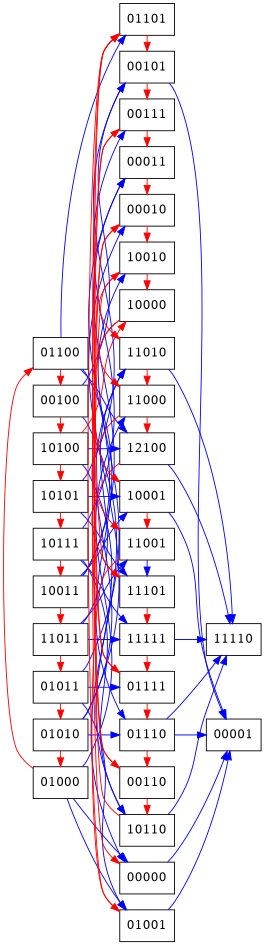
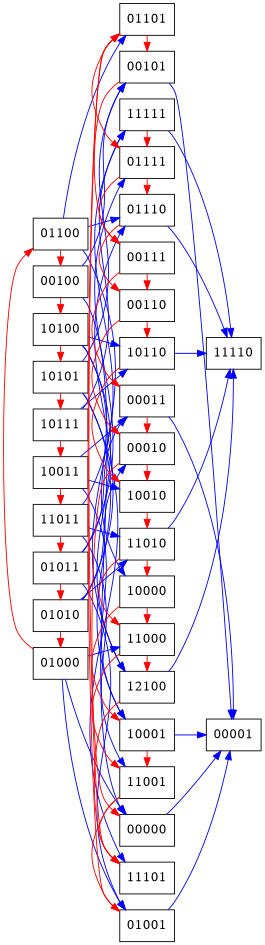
edge "10010" -> "10000": now "11010" -> "10000"
edge "10111" -> "00111": removed
edge "10100" -> "10000": color red -> blue
edge "11001" -> "11101": color blue -> red
edge "11101" -> "11111": removed
edge "01110" -> "00001": now "00011" -> "00001"
